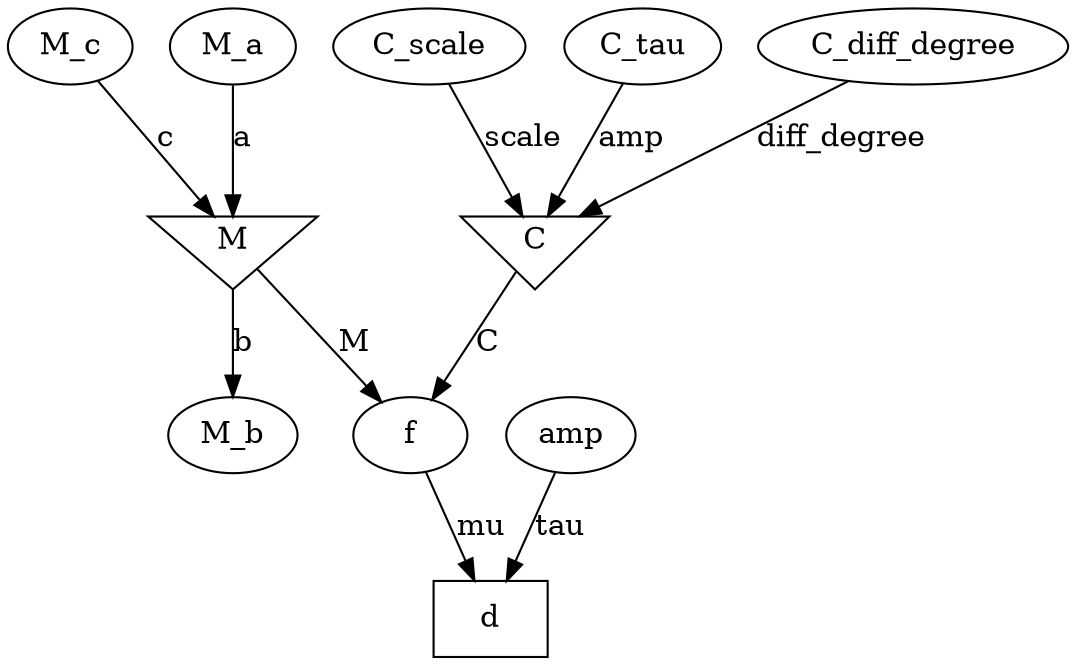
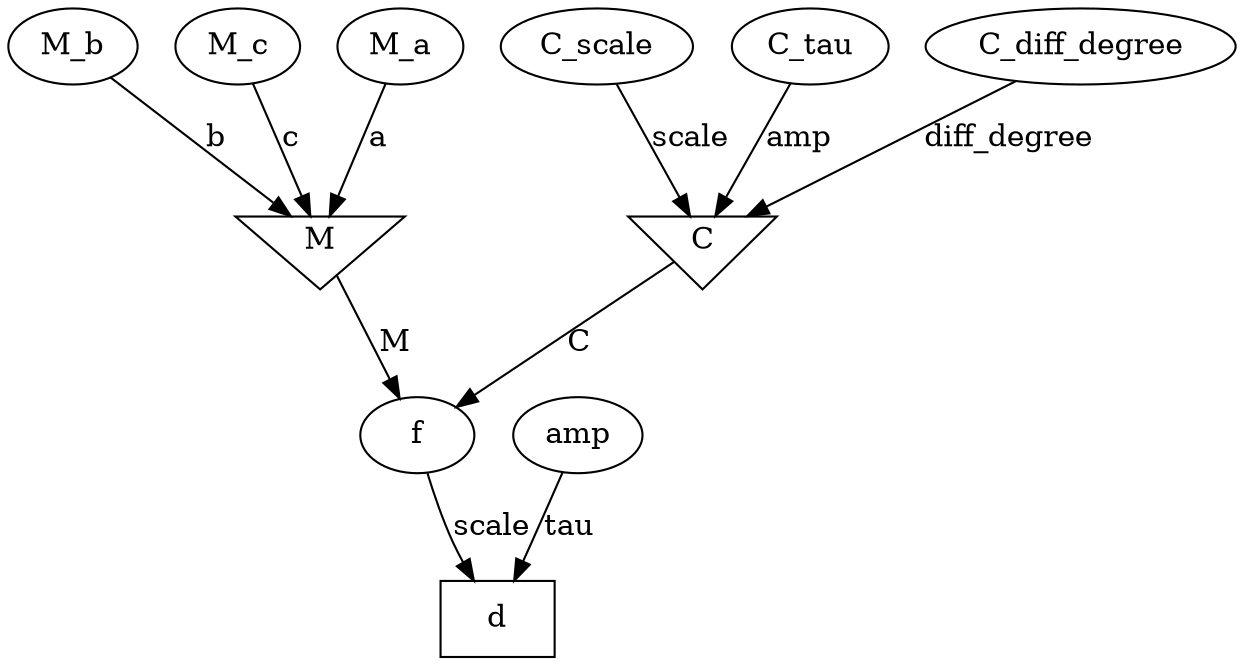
edge "M" -> "M_b": reversed
edge "f" -> "d": label "mu" -> "scale"
